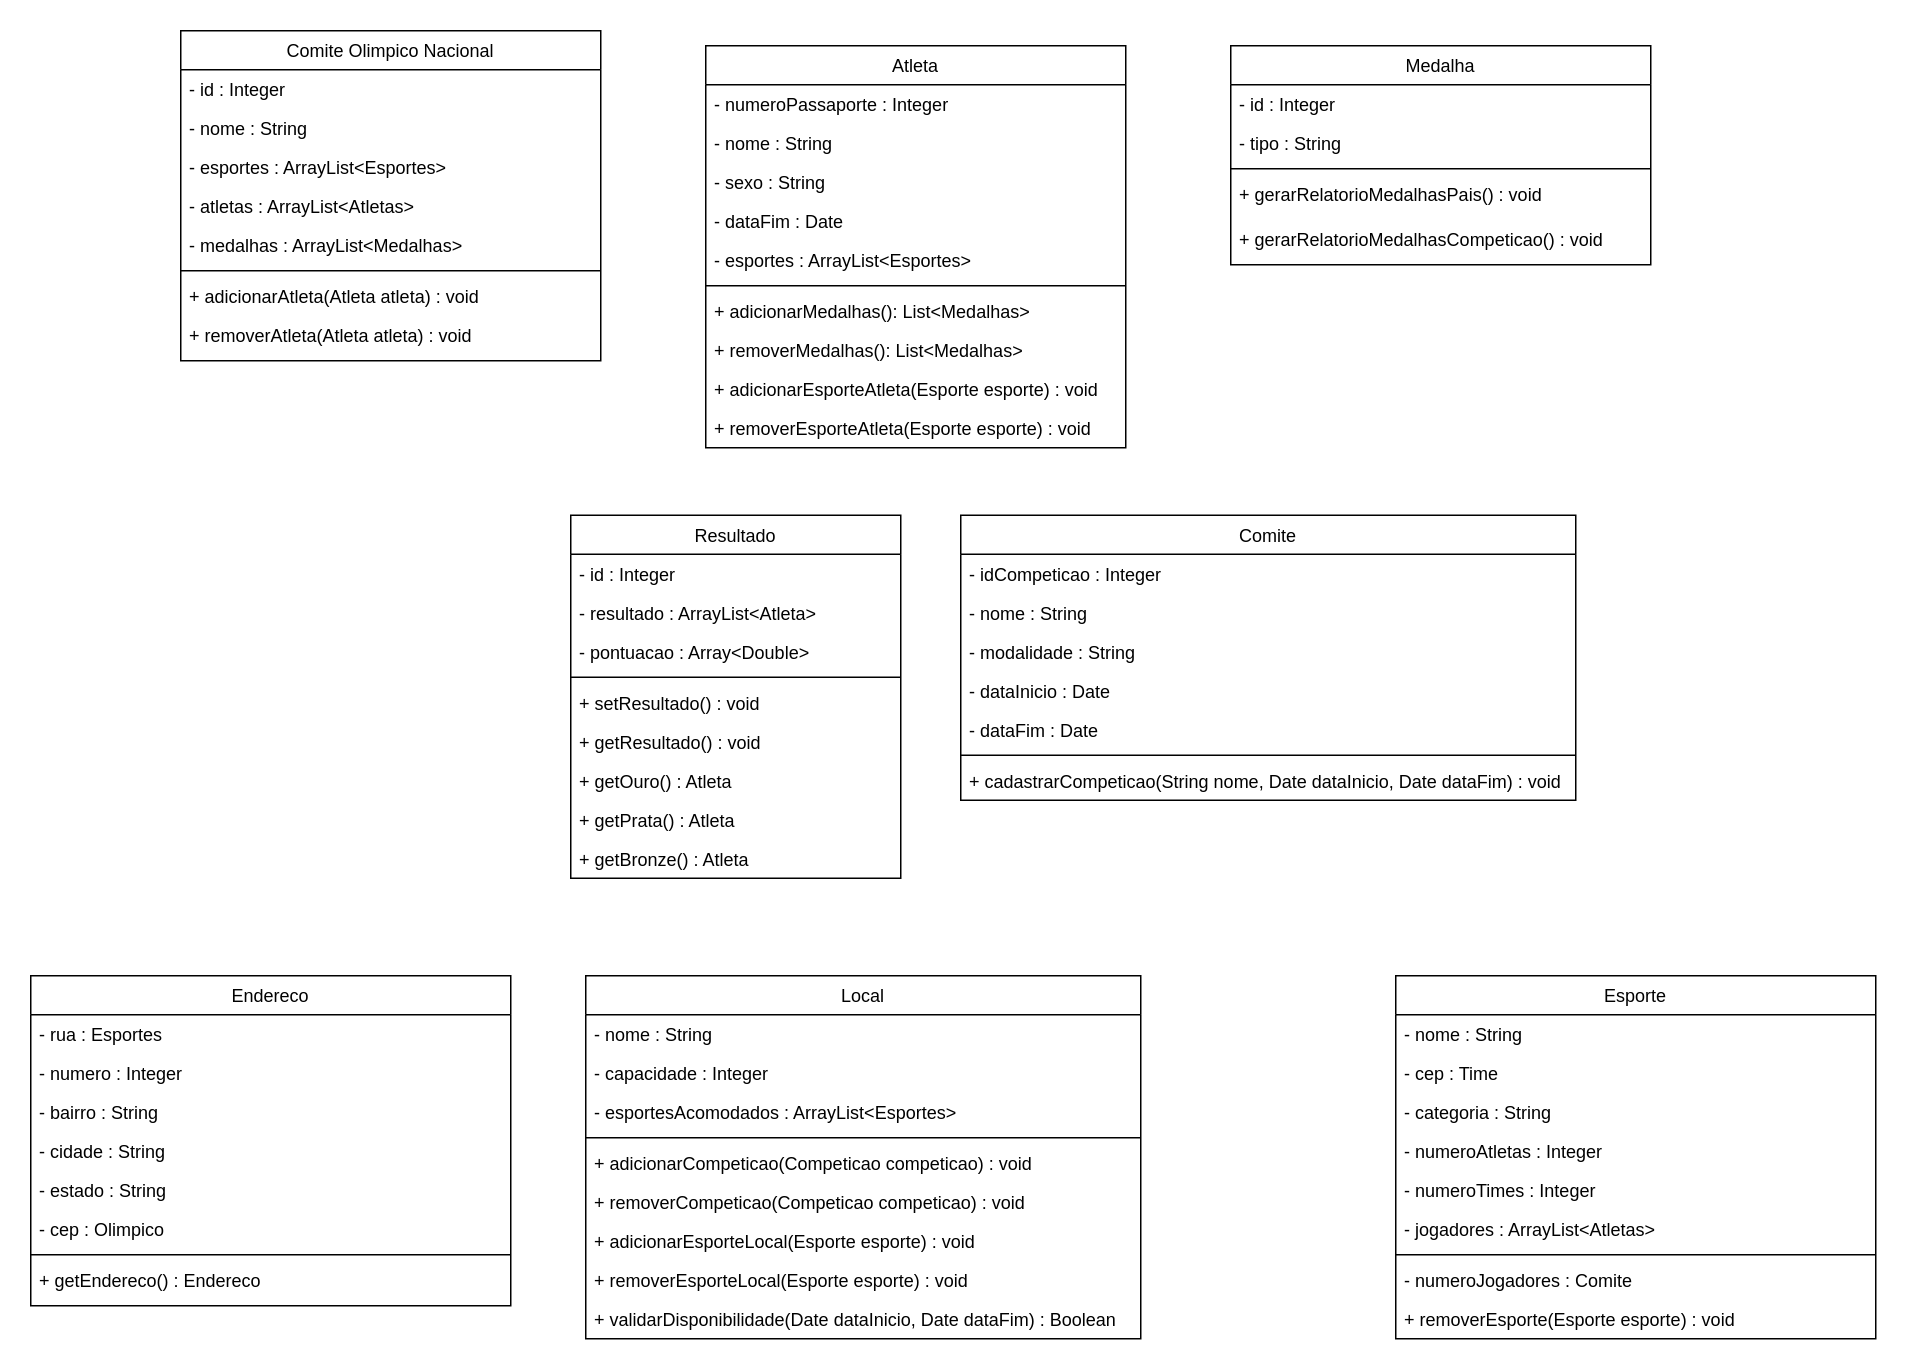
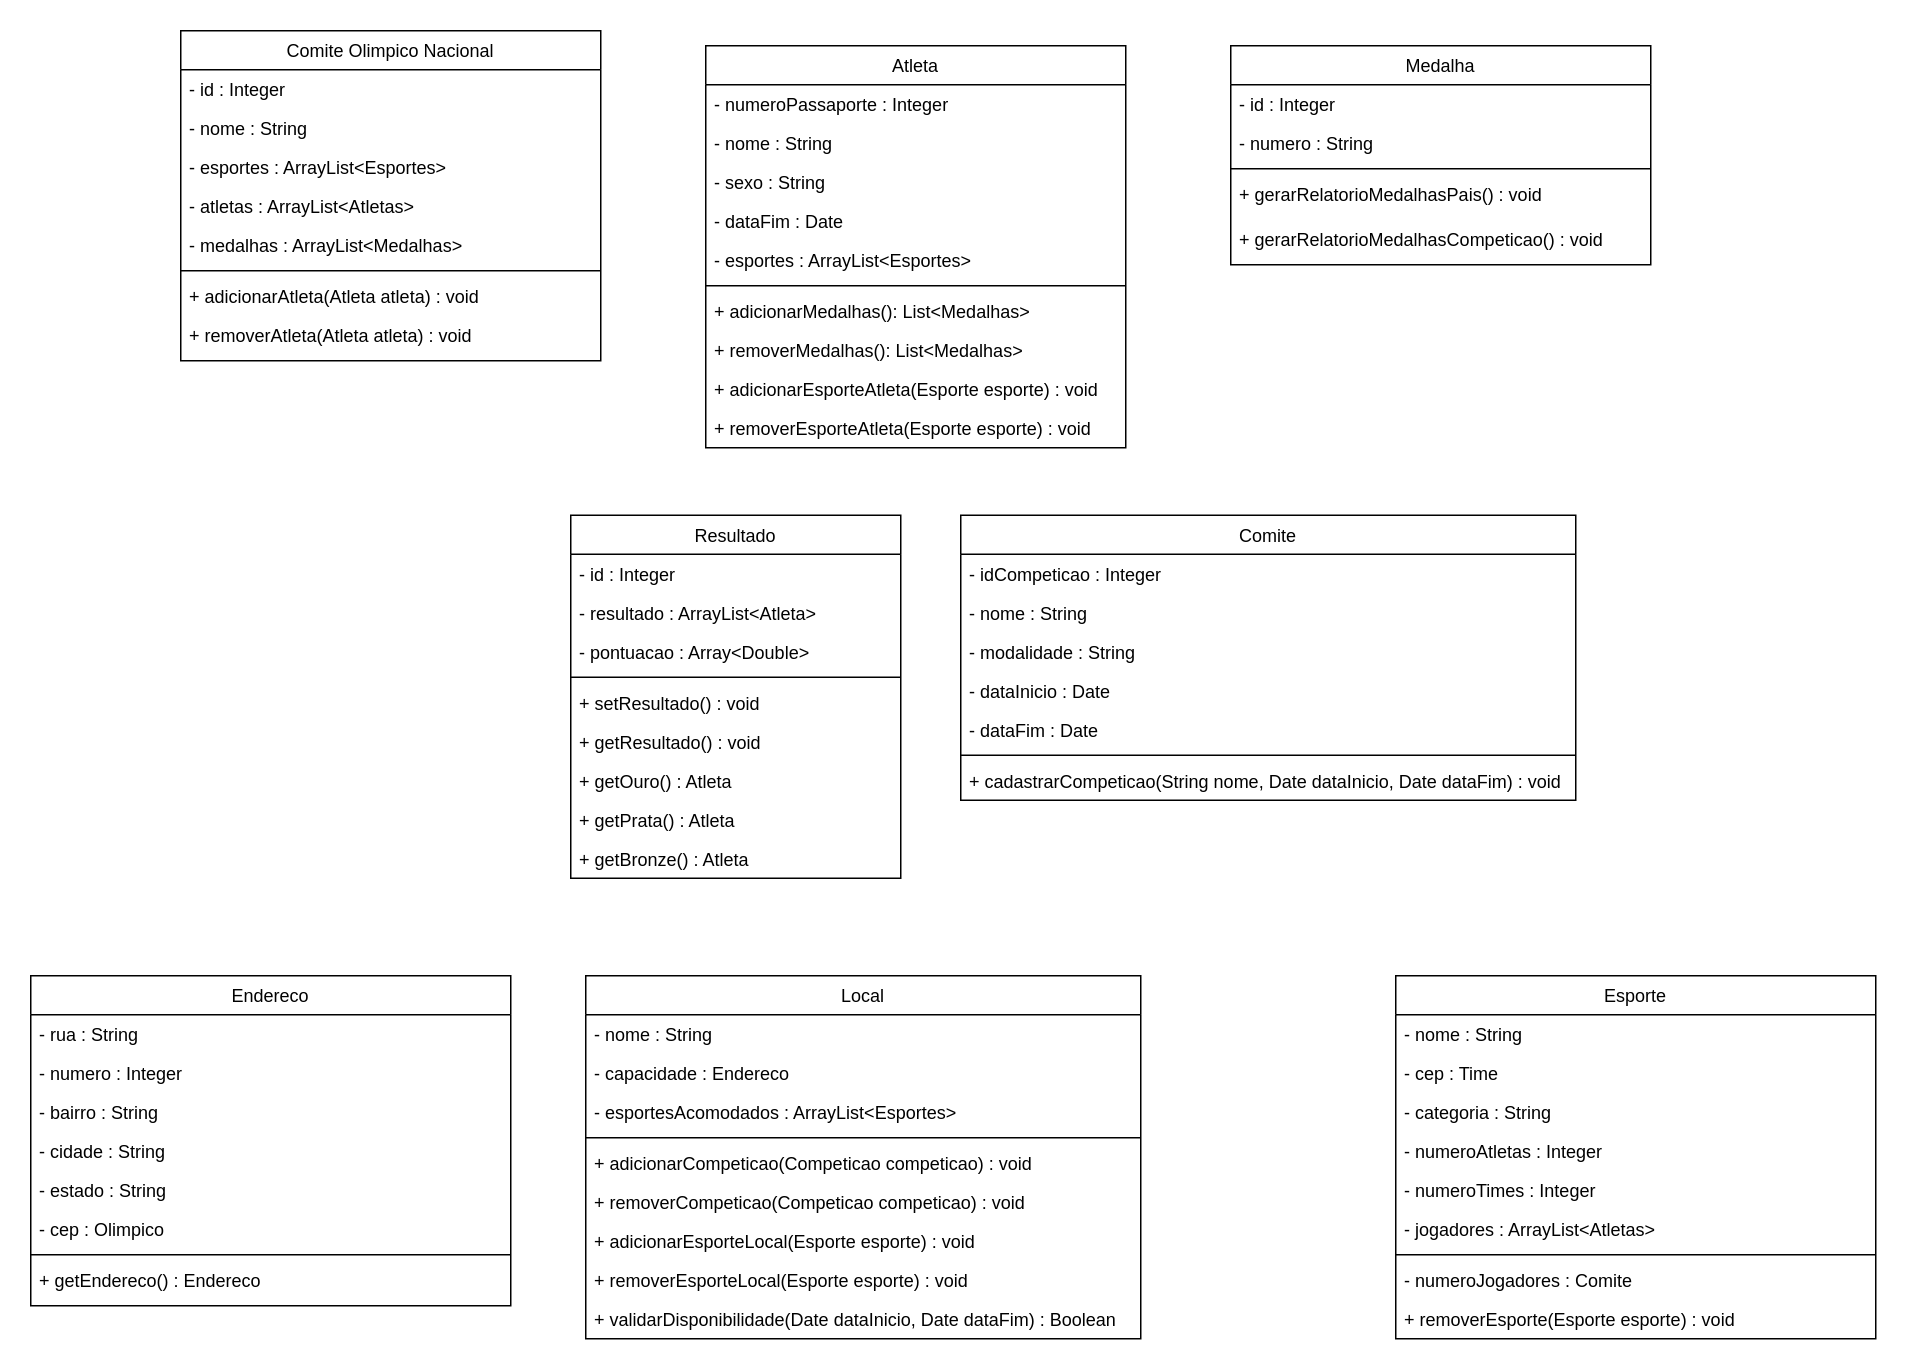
node "- tipo : String": label "- tipo : String" -> "- numero : String"
node "- rua : Esportes": label "- rua : Esportes" -> "- rua : String"
node "- capacidade : Integer": label "- capacidade : Integer" -> "- capacidade : Endereco"
